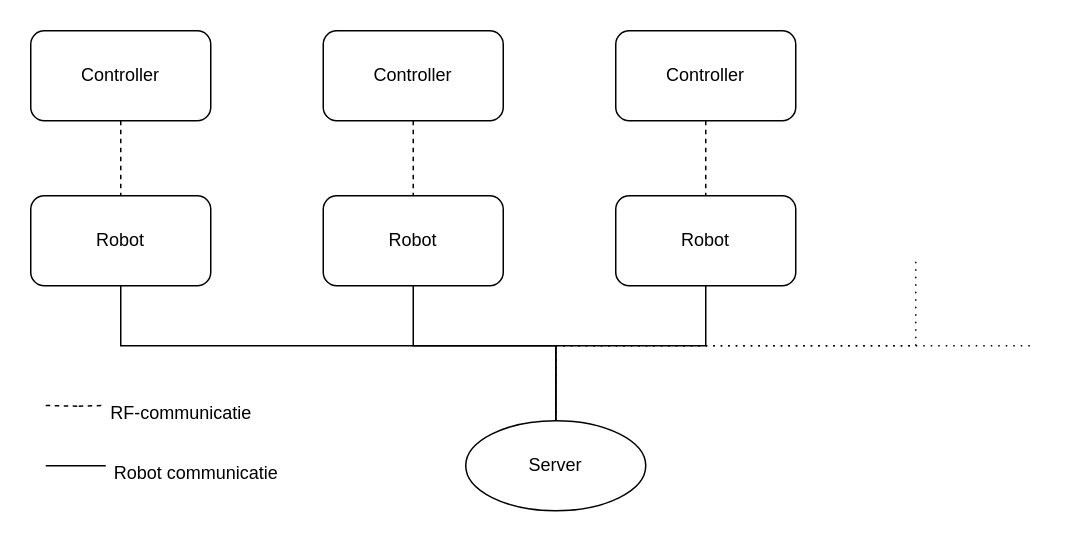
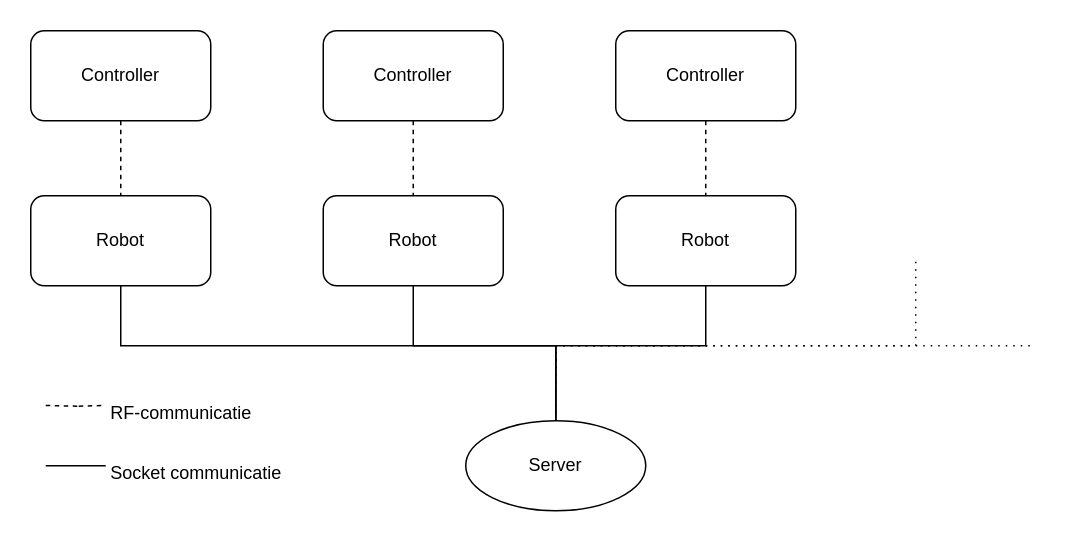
node "Robot communicatie": label "Robot communicatie" -> "Socket communicatie"
